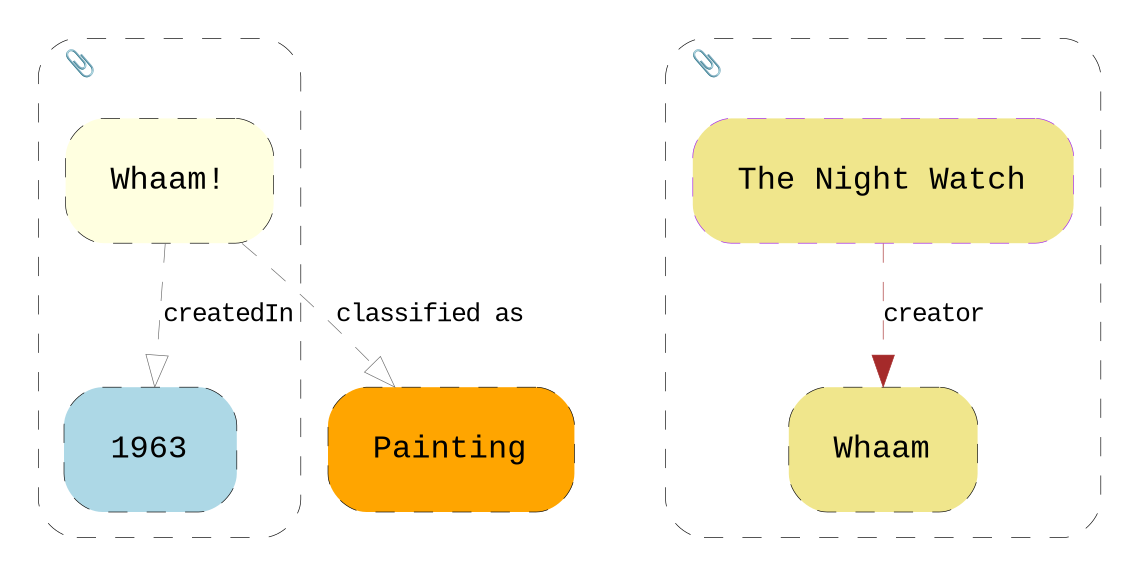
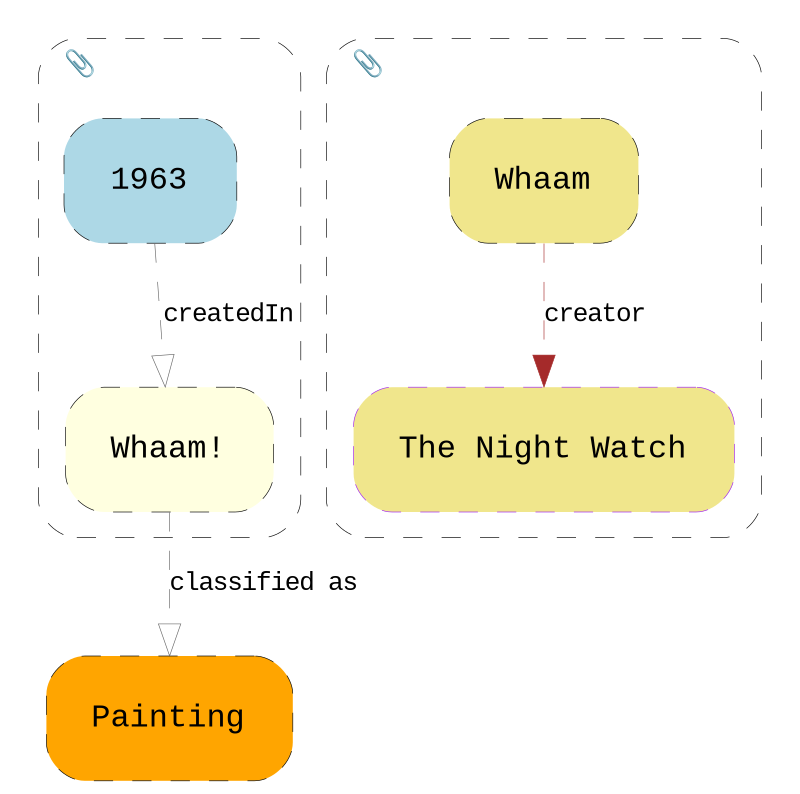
edge "Whaam!" -> "1963": reversed
edge "The Night Watch" -> "Whaam": reversed
